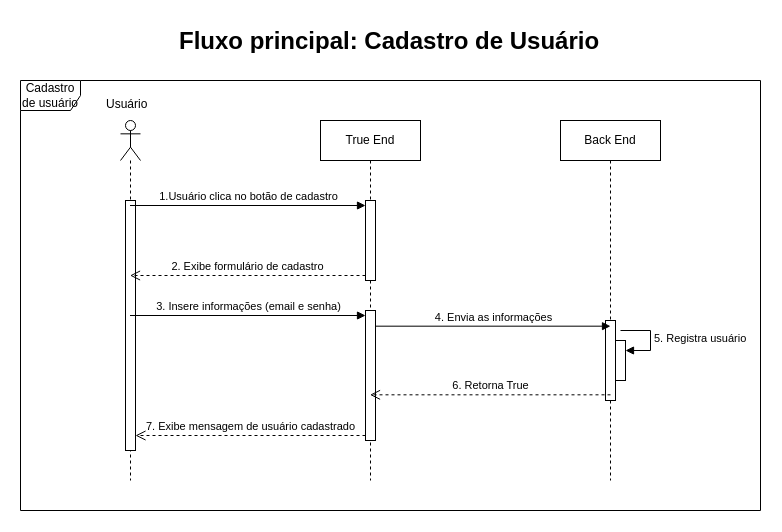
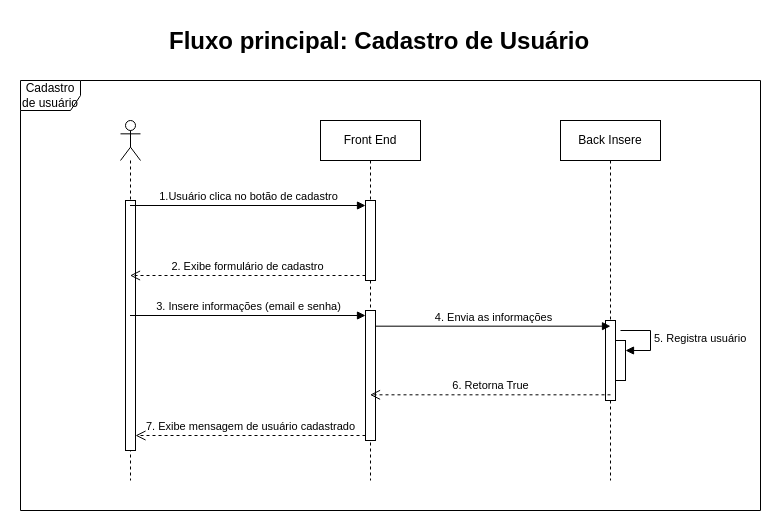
node "Fluxo principal: Cadastro de Usuário": moved (407, 36) -> (397, 36)
node "Usuário": removed
node "True End": label "True End" -> "Front End"
node "Back End": label "Back End" -> "Back Insere"
